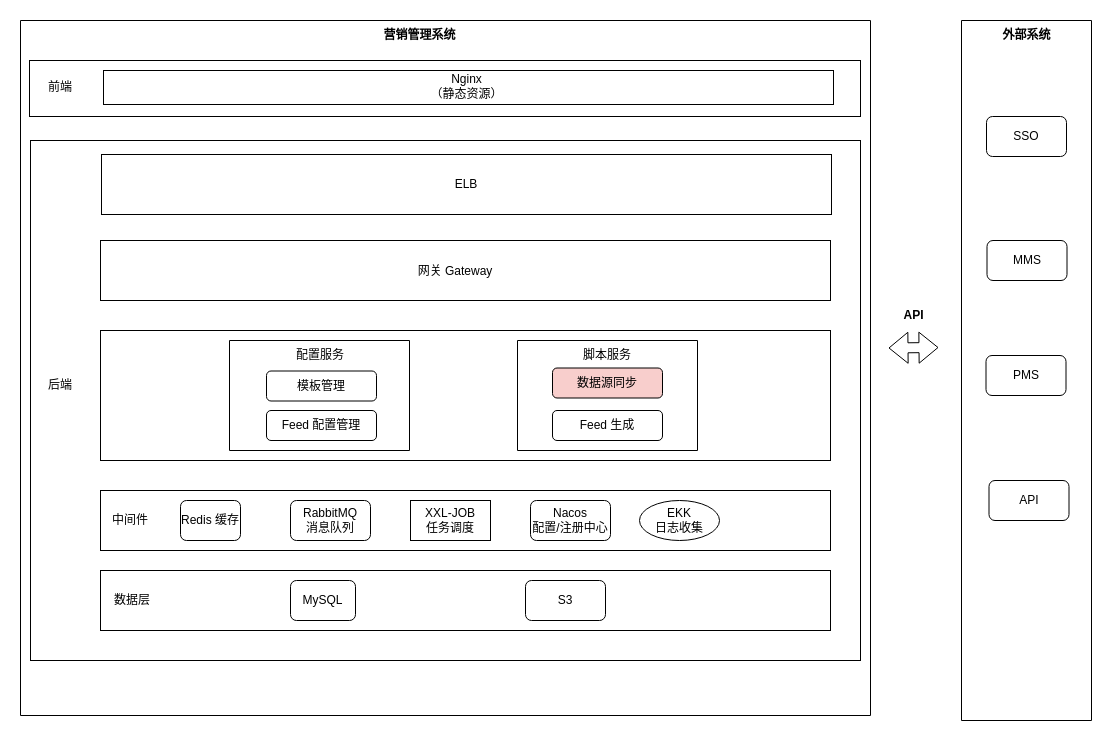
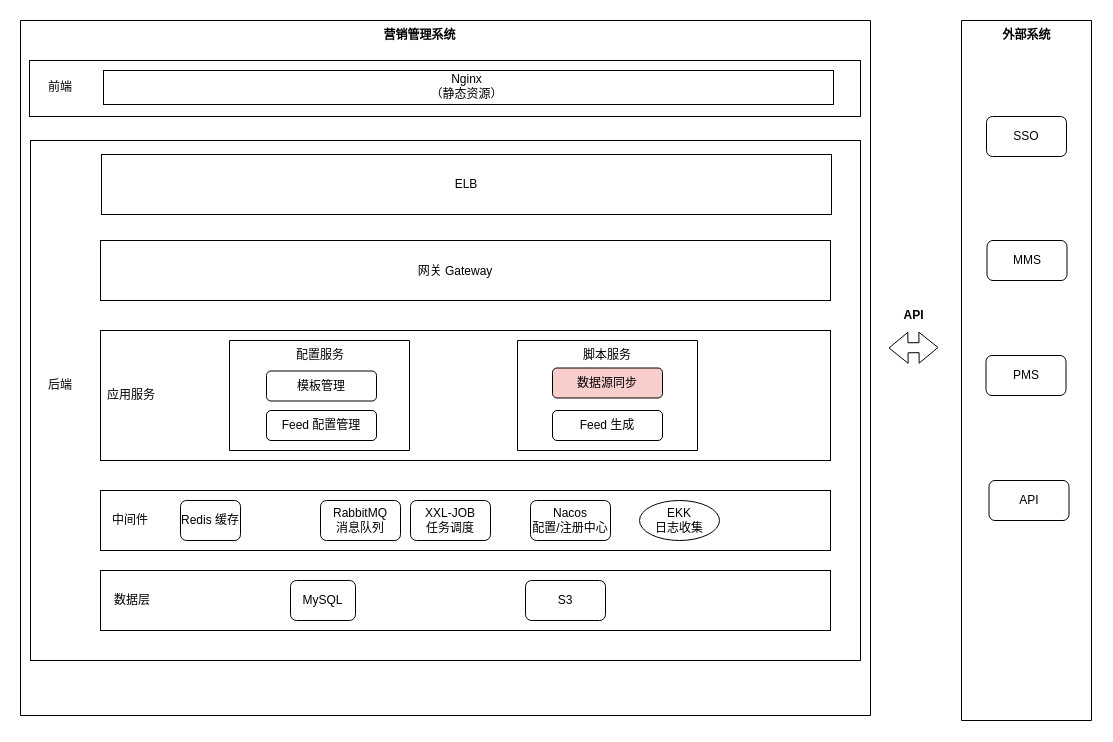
node "应用服务": added
node "RabbitMQ 消息队列": moved (331, 521) -> (361, 521)
node "XXL-JOB 任务调度": shape rectangle -> rounded rectangle
